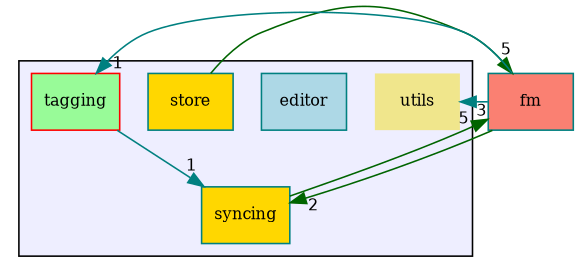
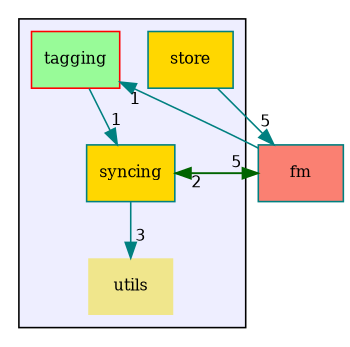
edge "store" -> "fm": color darkgreen -> teal
node "editor": removed
edge "fm" -> "utils": now "syncing" -> "utils"
